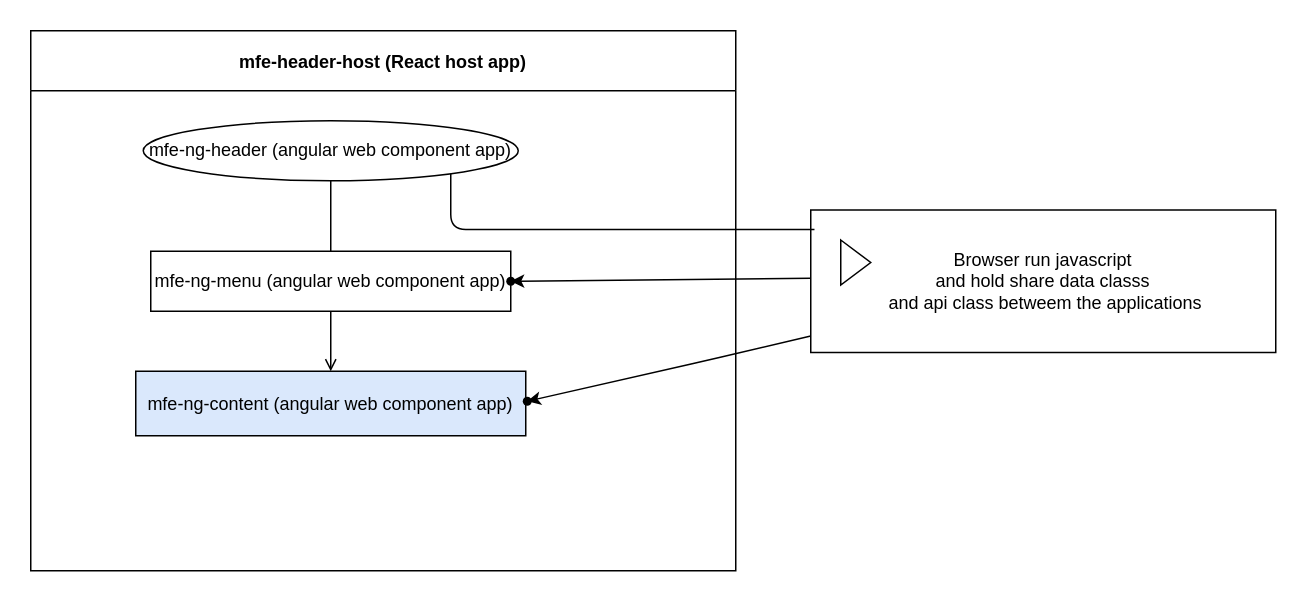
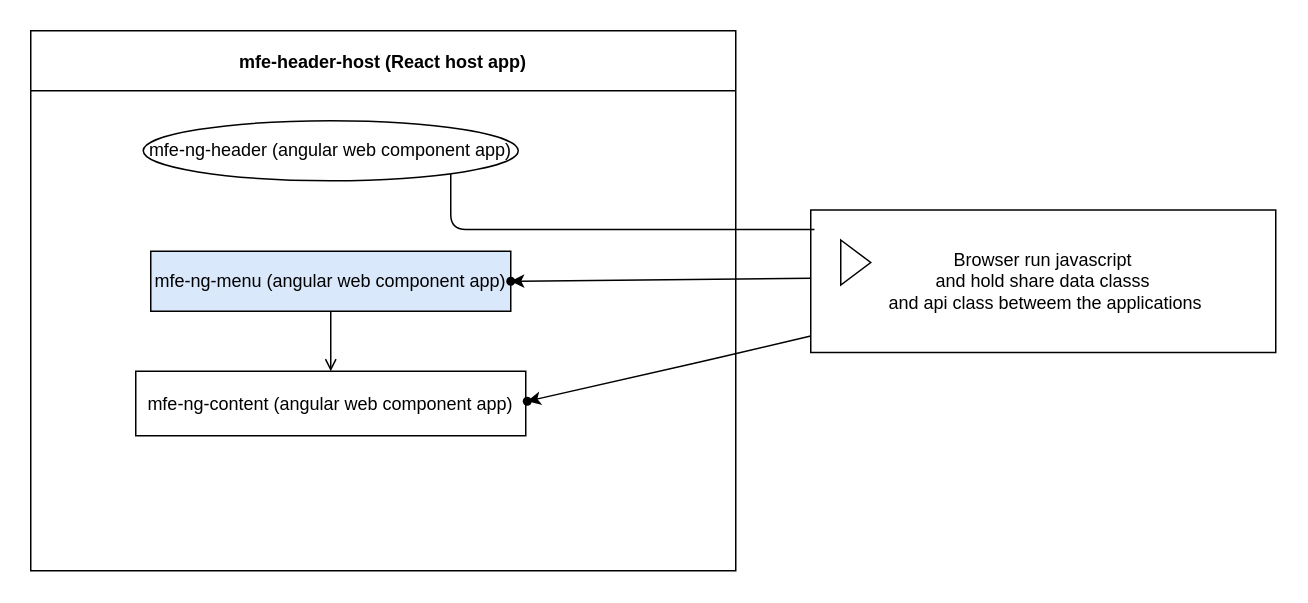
edge "mfe-ng-header (angular web component app)" -- "mfe-ng-menu (angular web component app)": removed
node "mfe-ng-menu (angular web component app)": fillcolor #ffffff -> #dae8fc
node "mfe-ng-content (angular web component app)": fillcolor #dae8fc -> #ffffff
